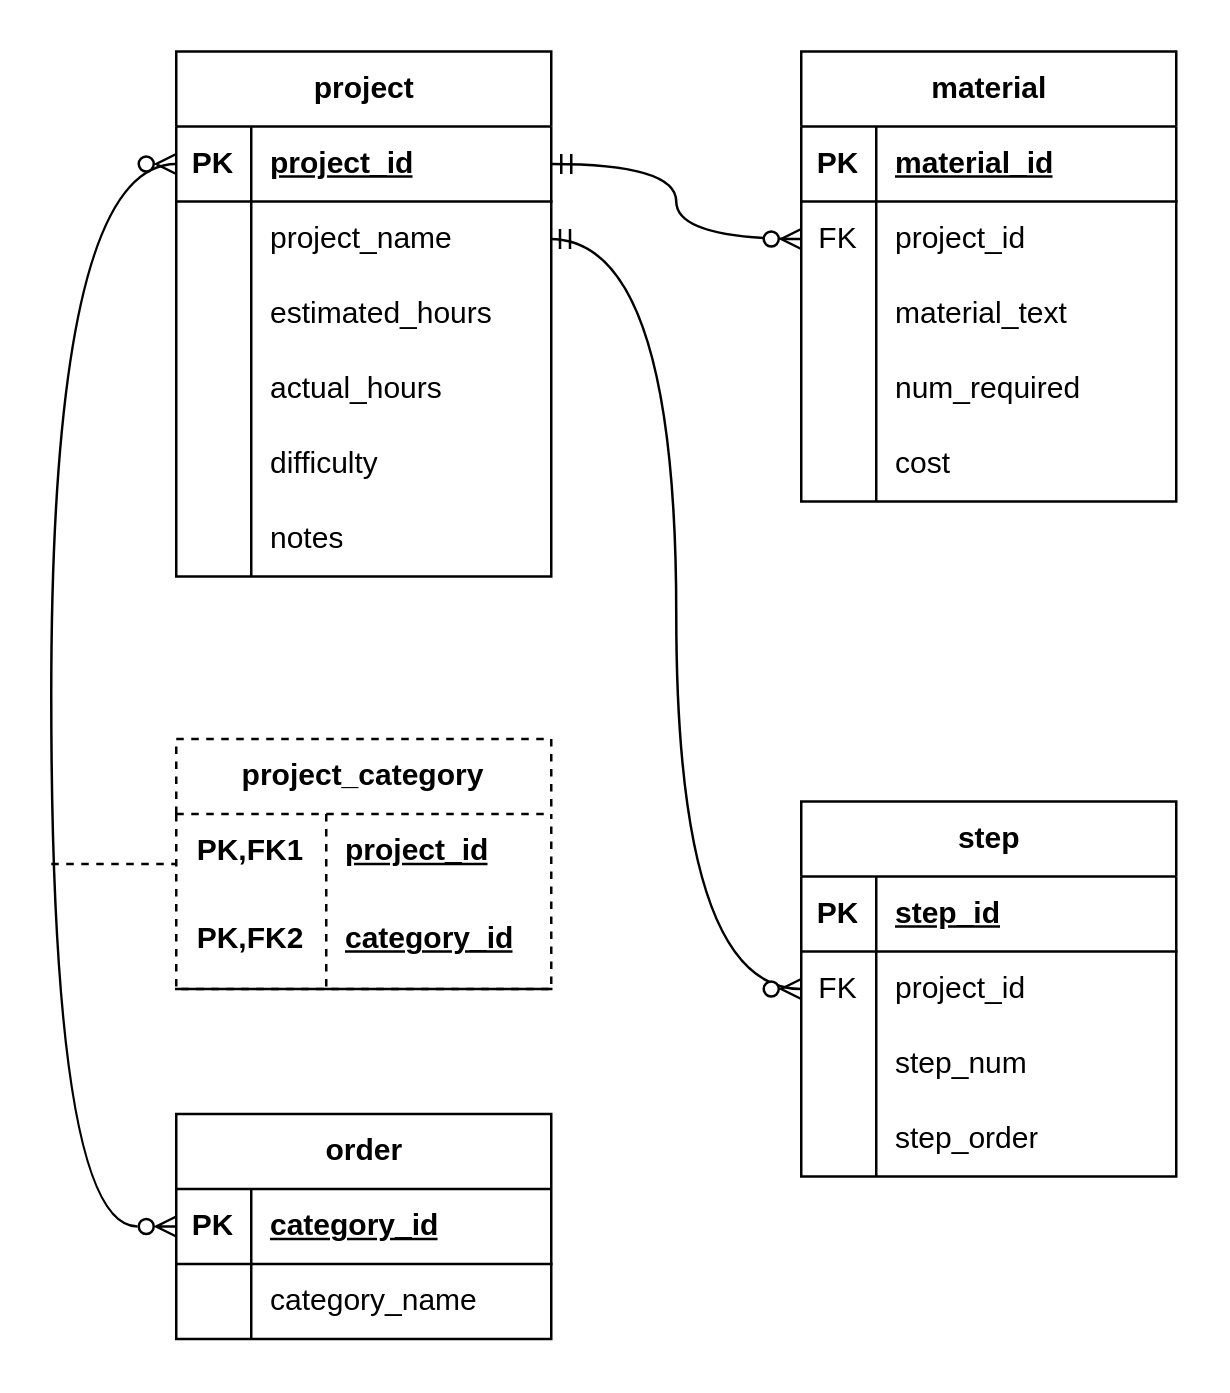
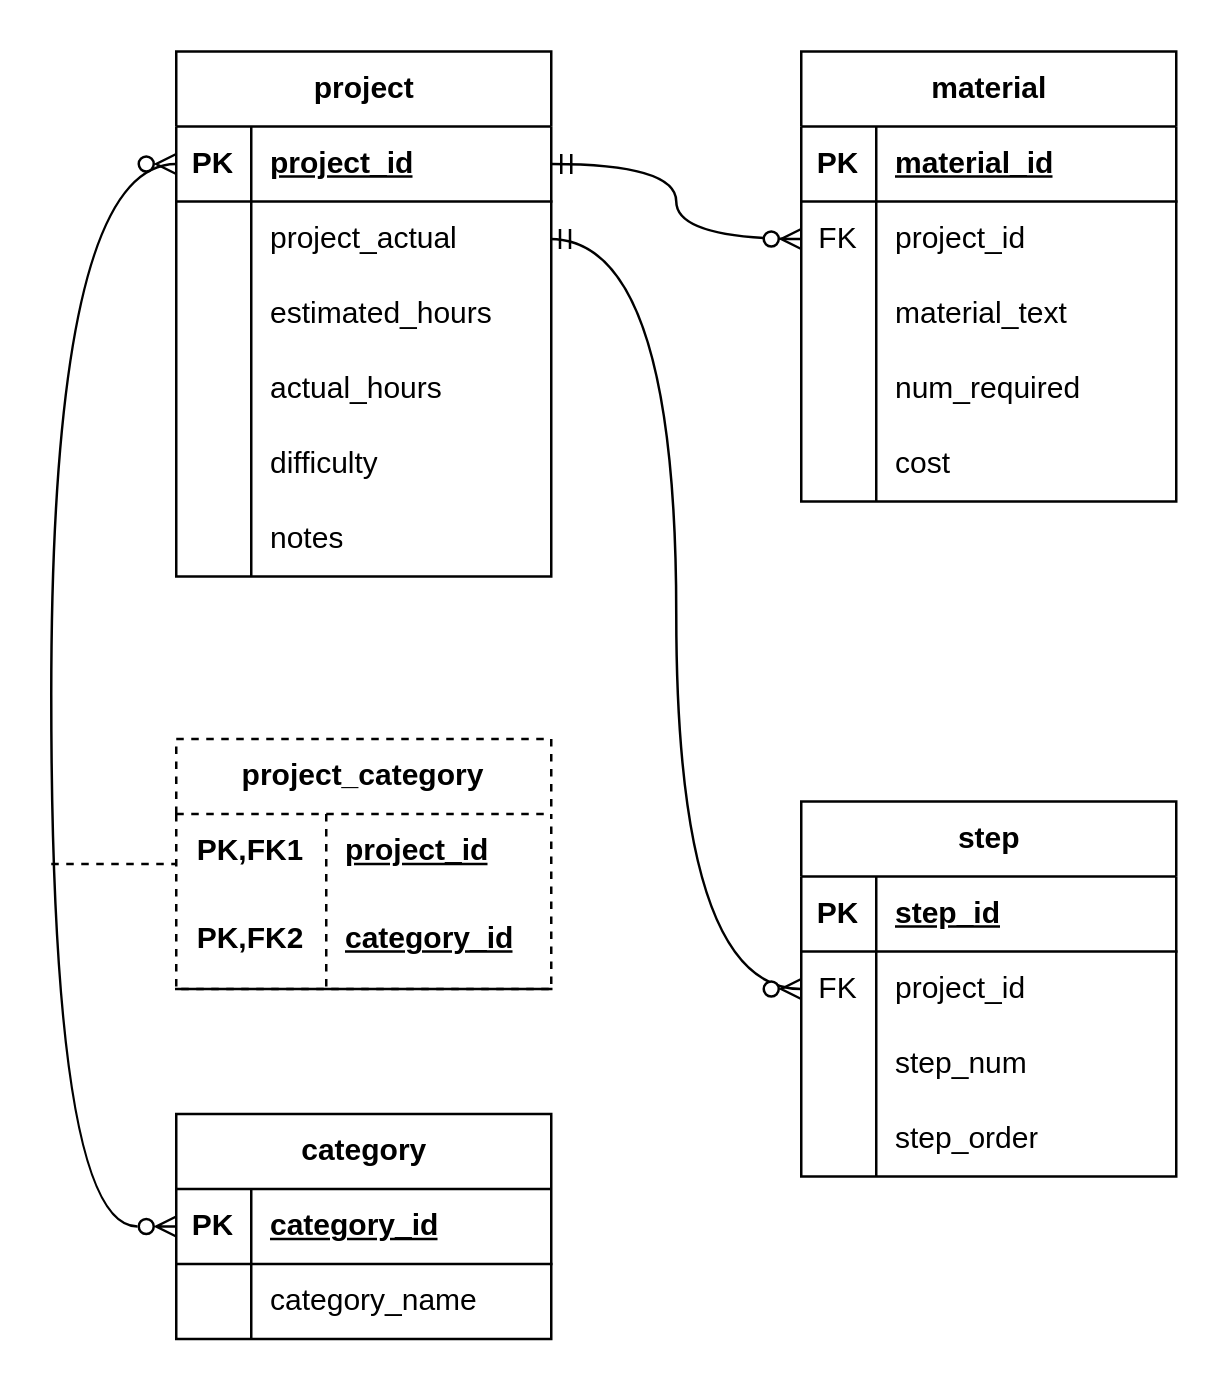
node "project_name": label "project_name" -> "project_actual"
node "order": label "order" -> "category"
